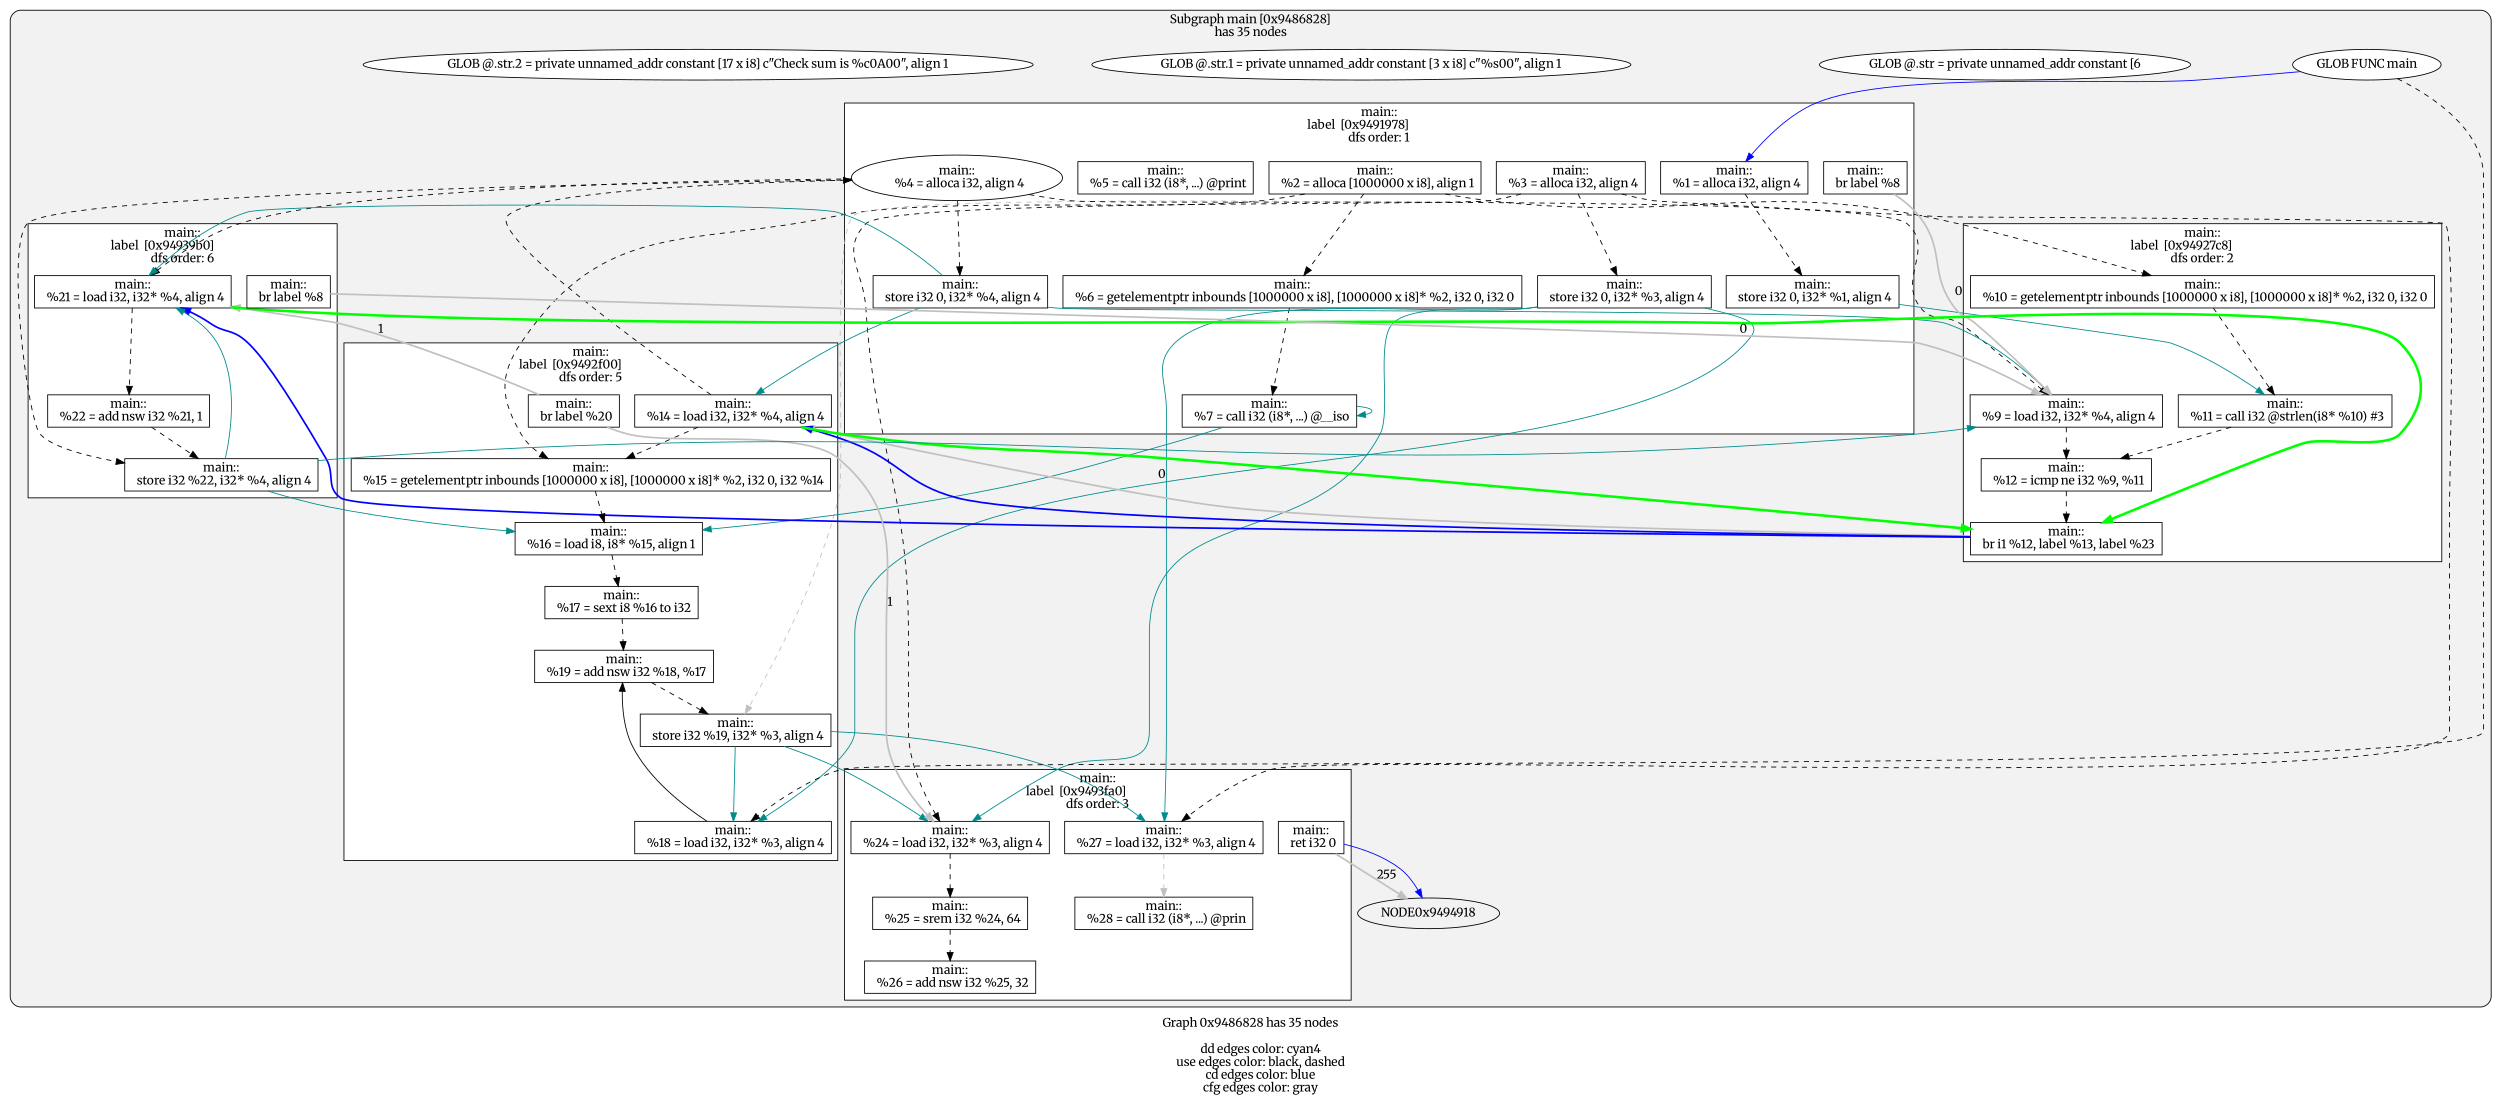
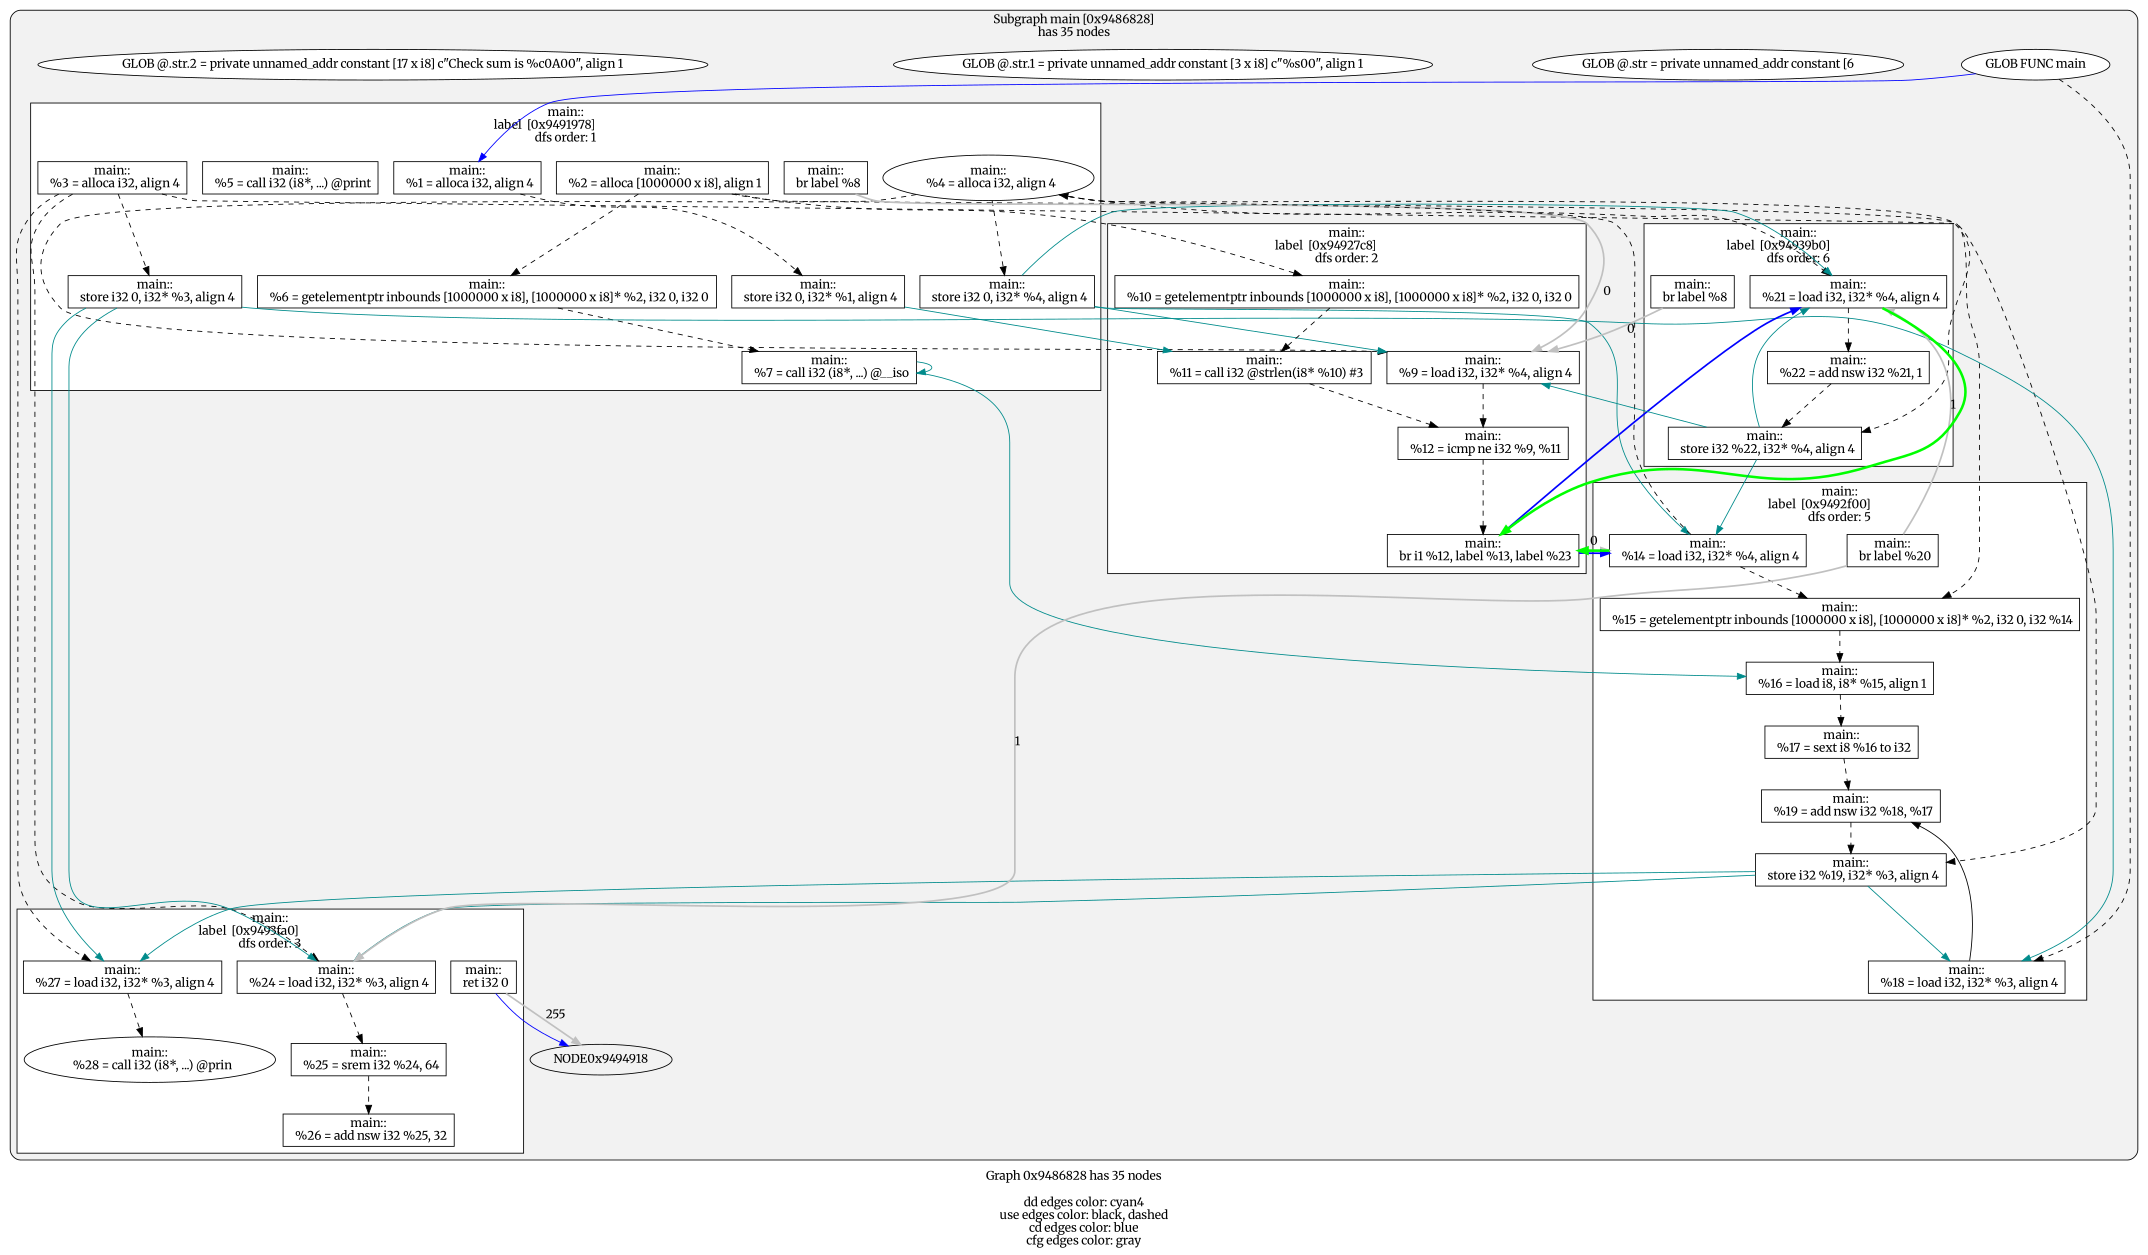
edge "main:: %3 = alloca i32, align 4" -> "main:: store i32 %19, i32* %3, align 4": color gray -> black
edge "main:: store i32 %22, i32* %4, align 4" -> "main:: %16 = load i8, i8* %15, align 1": now "main:: store i32 %22, i32* %4, align 4" -> "main:: %14 = load i32, i32* %4, align 4"
edge "main:: %27 = load i32, i32* %3, align 4" -> "main:: %28 = call i32 (i8*, ...) @prin": color gray -> black
node "main:: %28 = call i32 (i8*, ...) @prin": shape box -> ellipse
